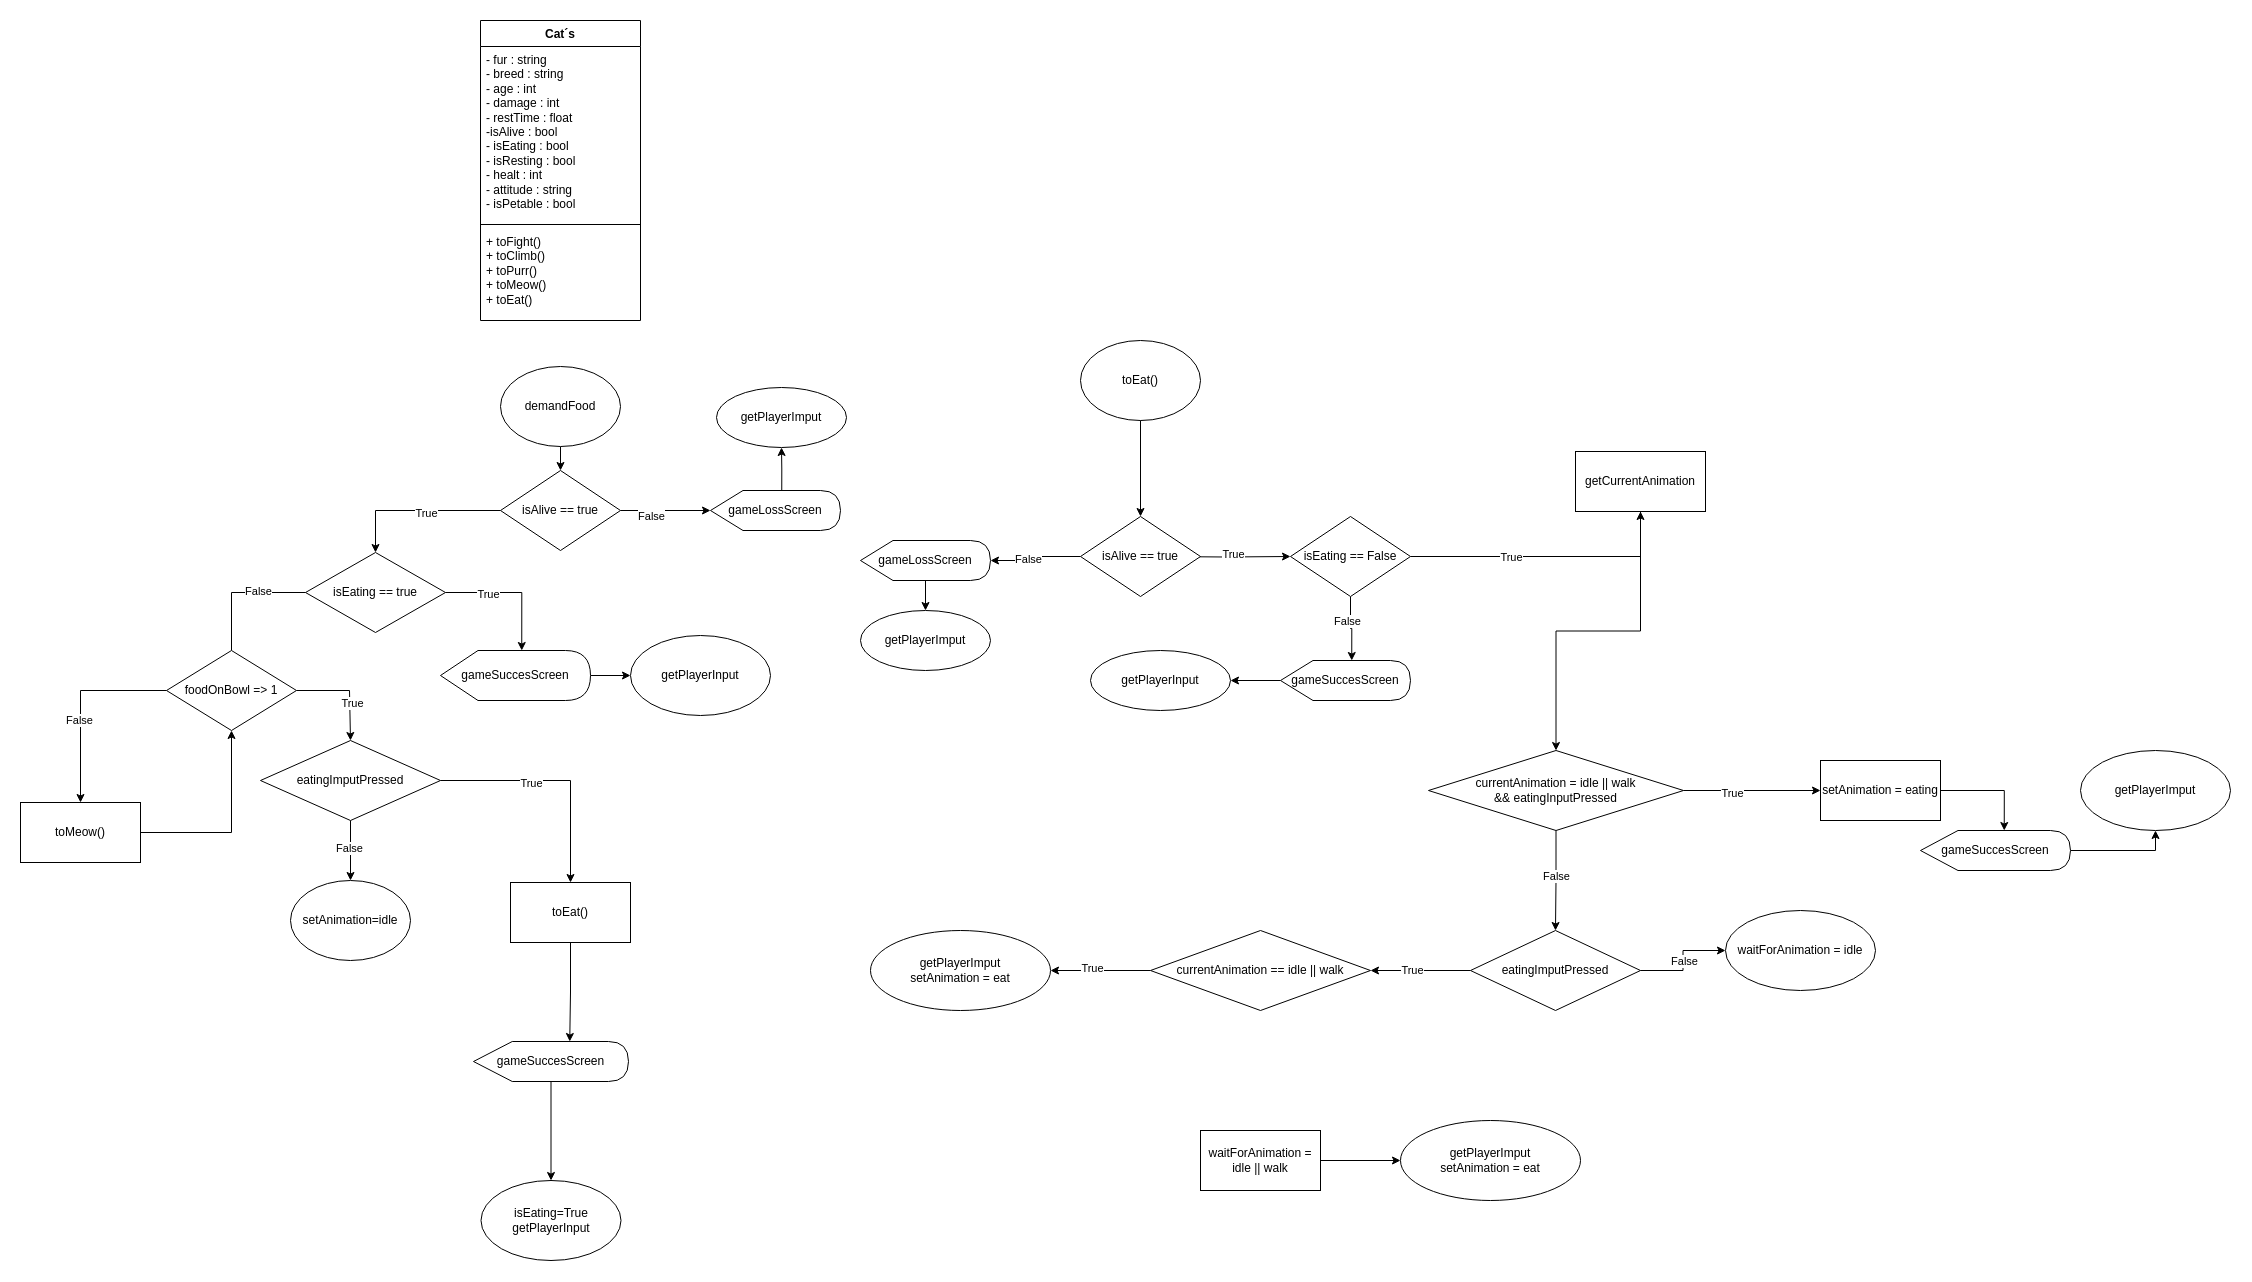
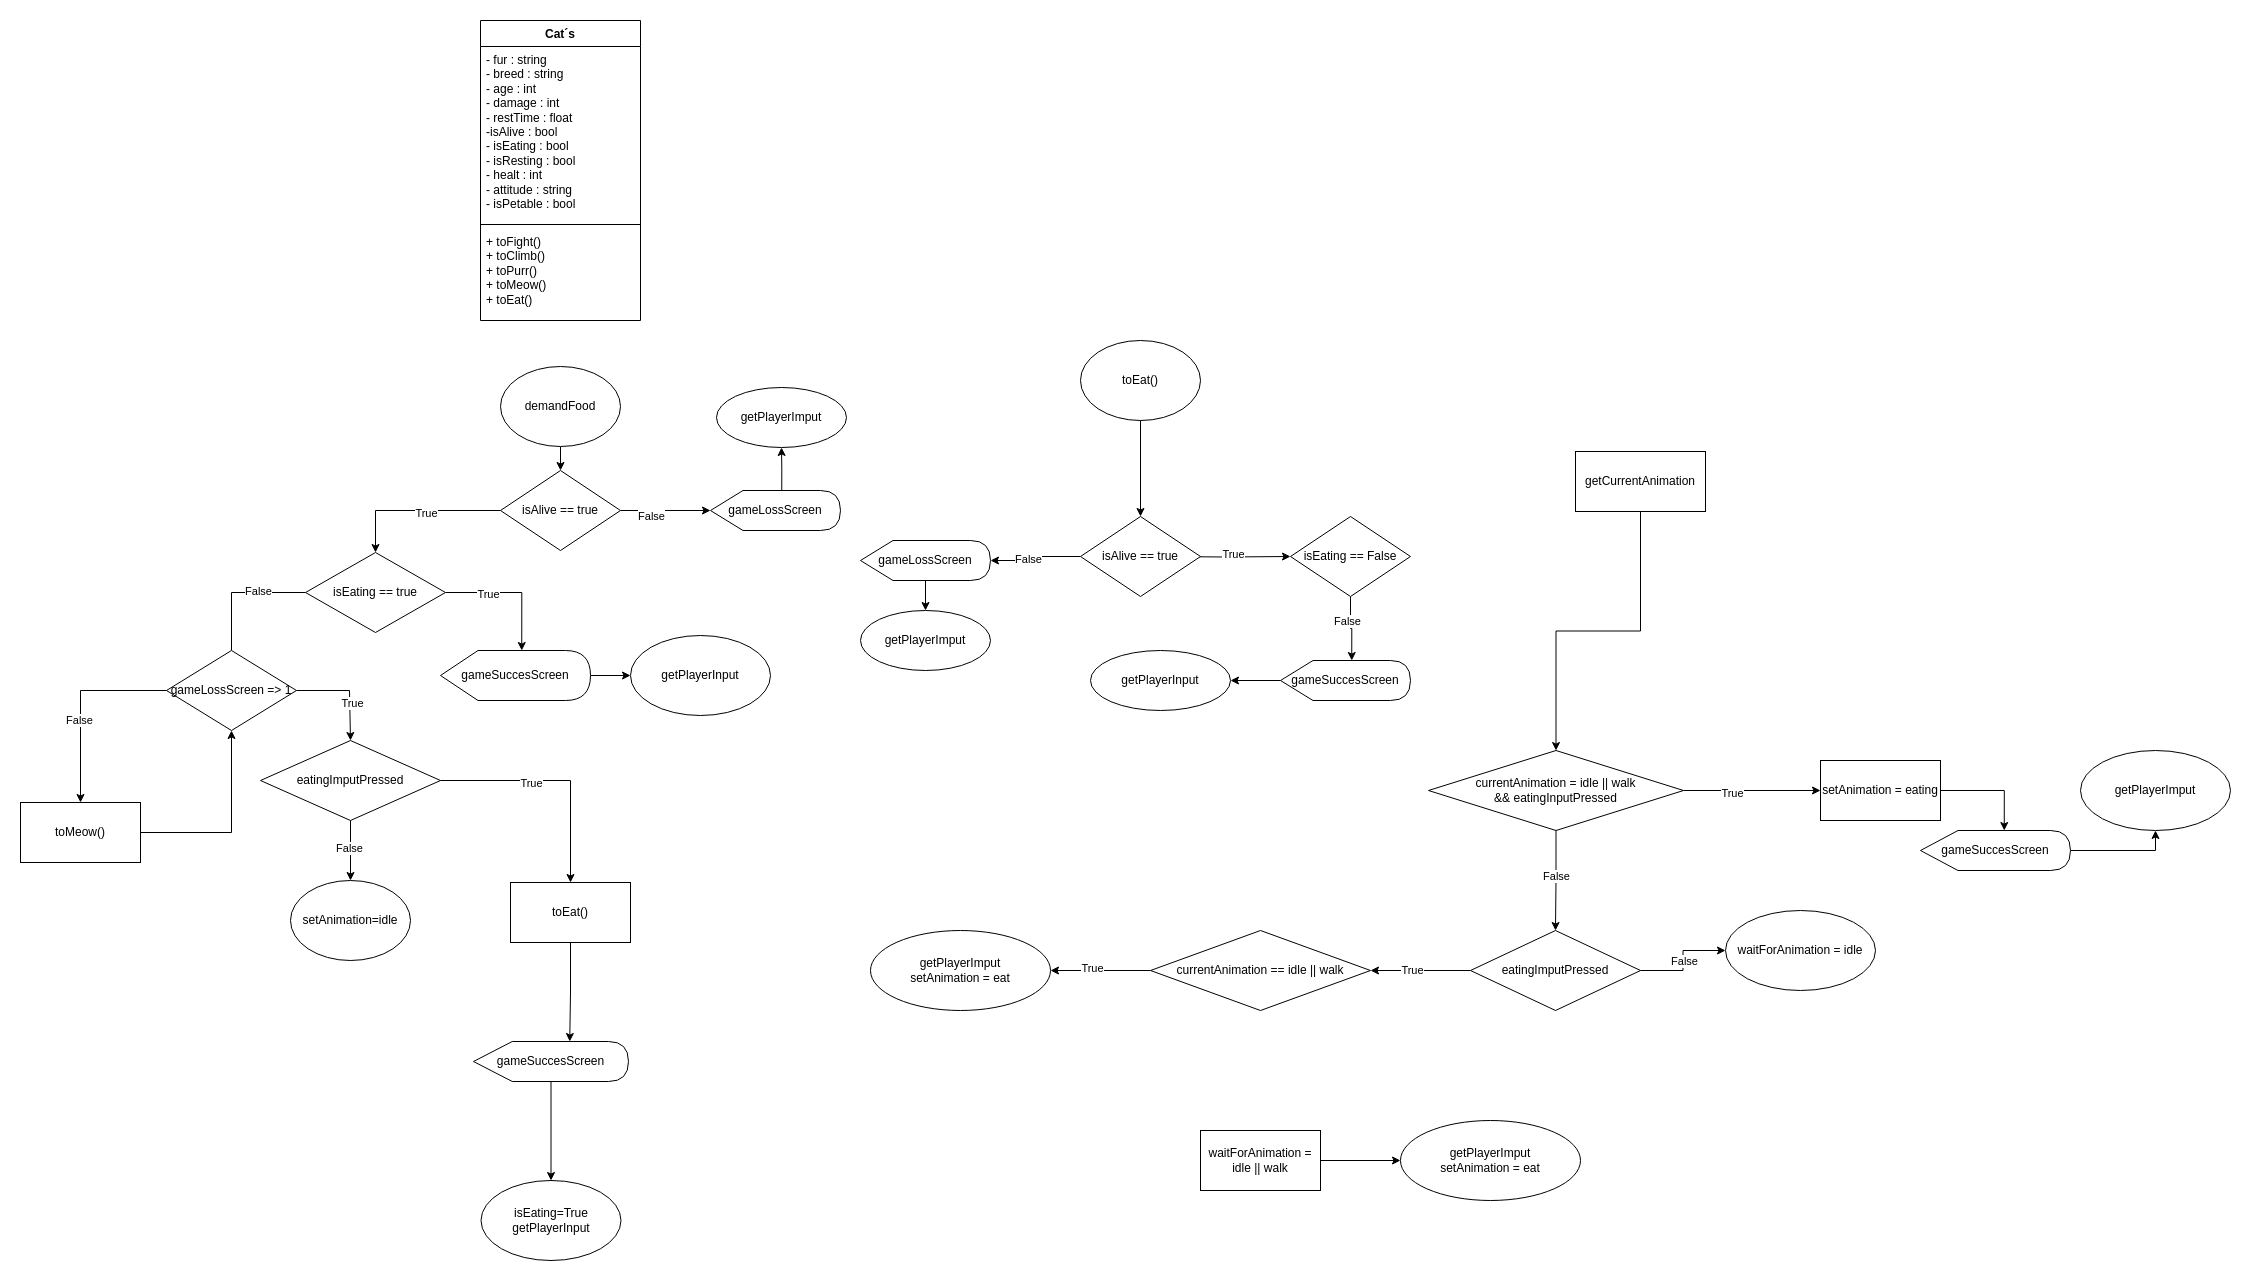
edge "isEating == False" -> "getCurrentAnimation": removed, label "True"
node "foodOnBowl => 1": label "foodOnBowl => 1" -> "gameLossScreen => 1"
